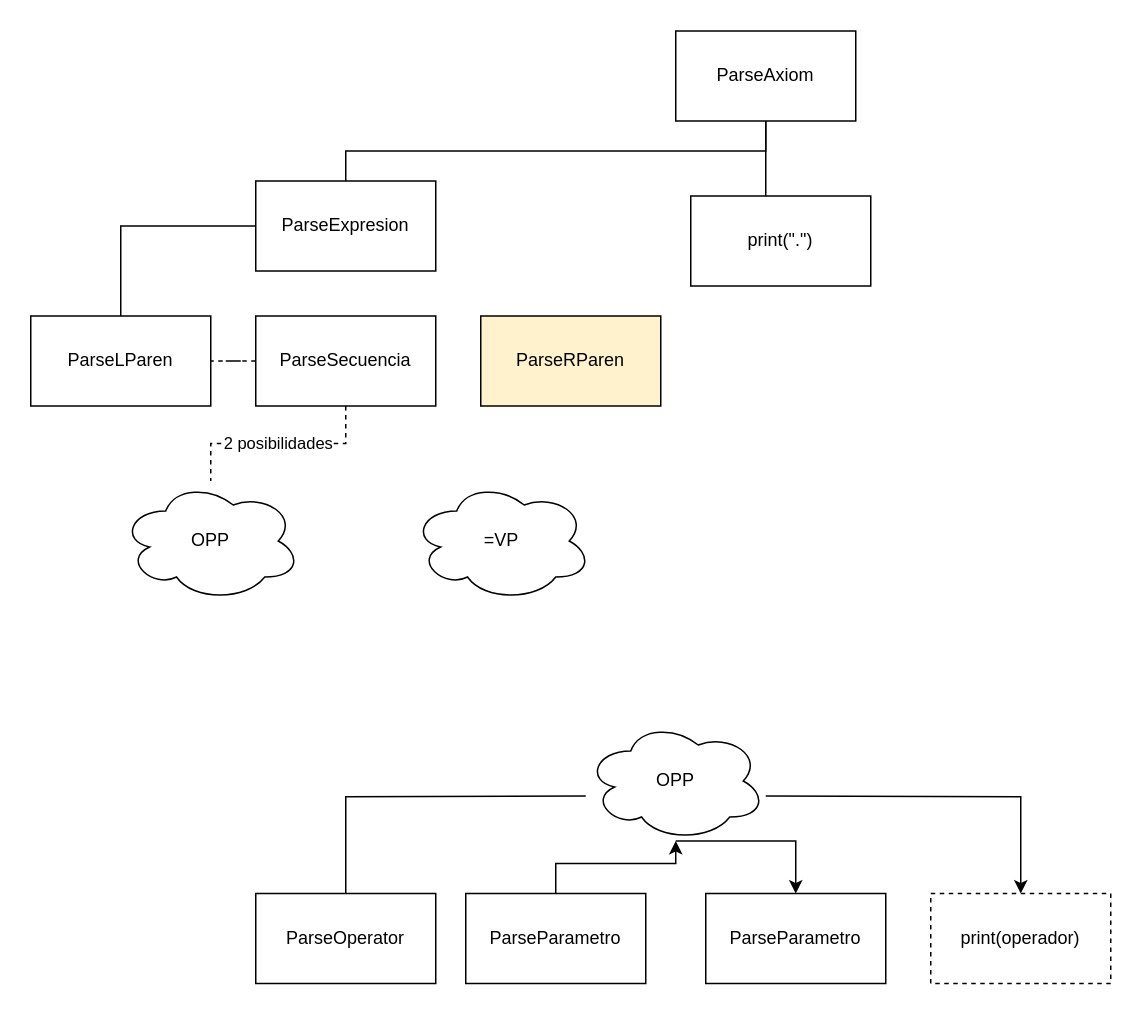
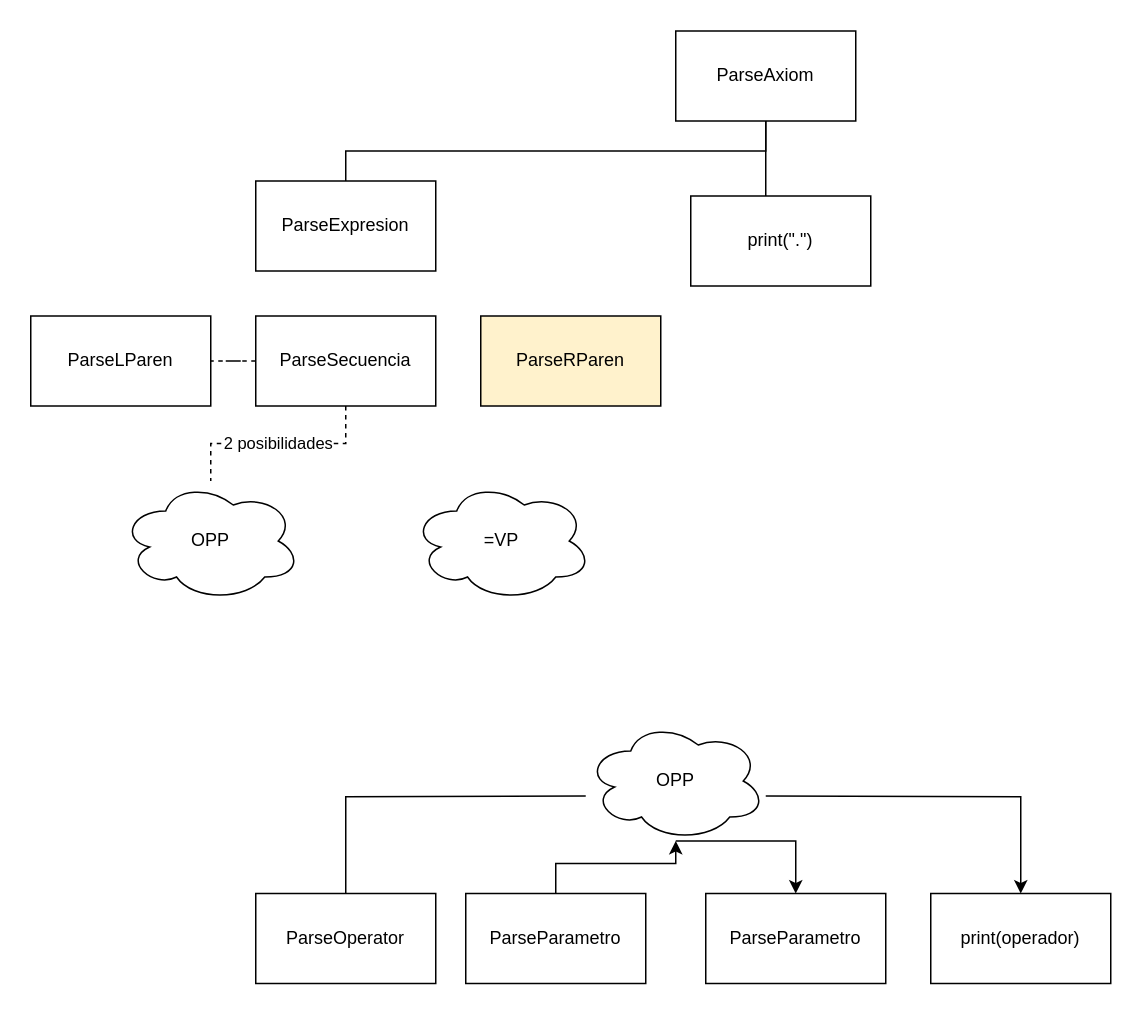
edge "ParseExpresion" -- "ParseLParen": removed
node "print(operador)": style dashed -> solid
